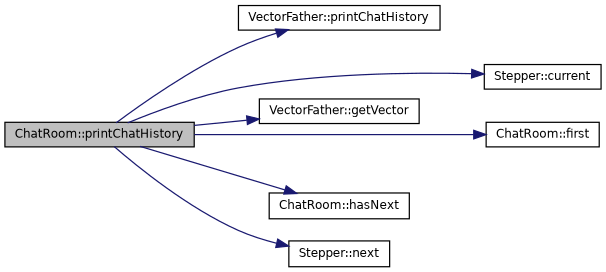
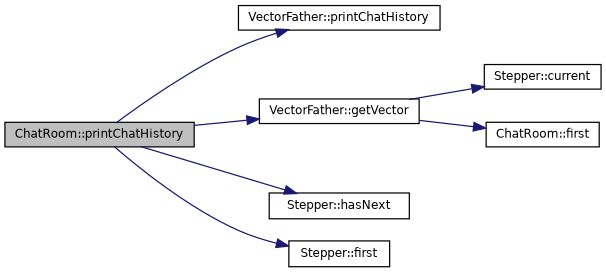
edge "ChatRoom::printChatHistory" -> "Stepper::current": now "VectorFather::getVector" -> "Stepper::current"
edge "ChatRoom::printChatHistory" -> "ChatRoom::first": now "VectorFather::getVector" -> "ChatRoom::first"
node "ChatRoom::hasNext": label "ChatRoom::hasNext" -> "Stepper::hasNext"
node "Stepper::next": label "Stepper::next" -> "Stepper::first"
